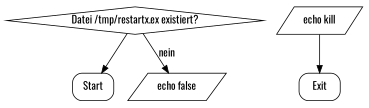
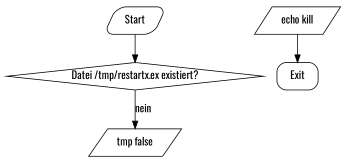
edge "Datei /tmp/restartx.ex existiert?" -> "Start": reversed
node "Start": shape box -> parallelogram
node "echo false": label "echo false" -> "tmp false"
